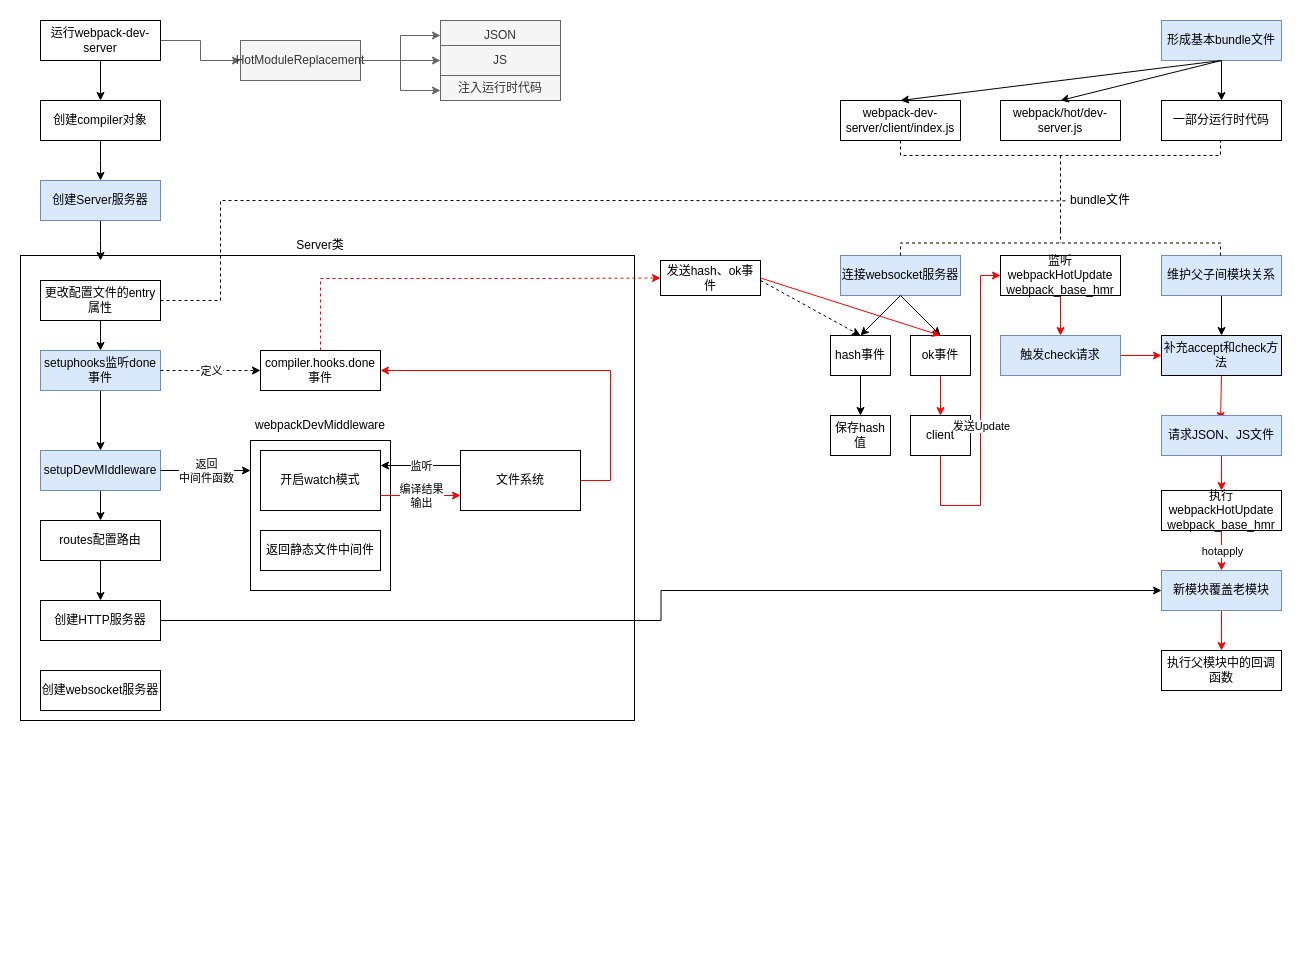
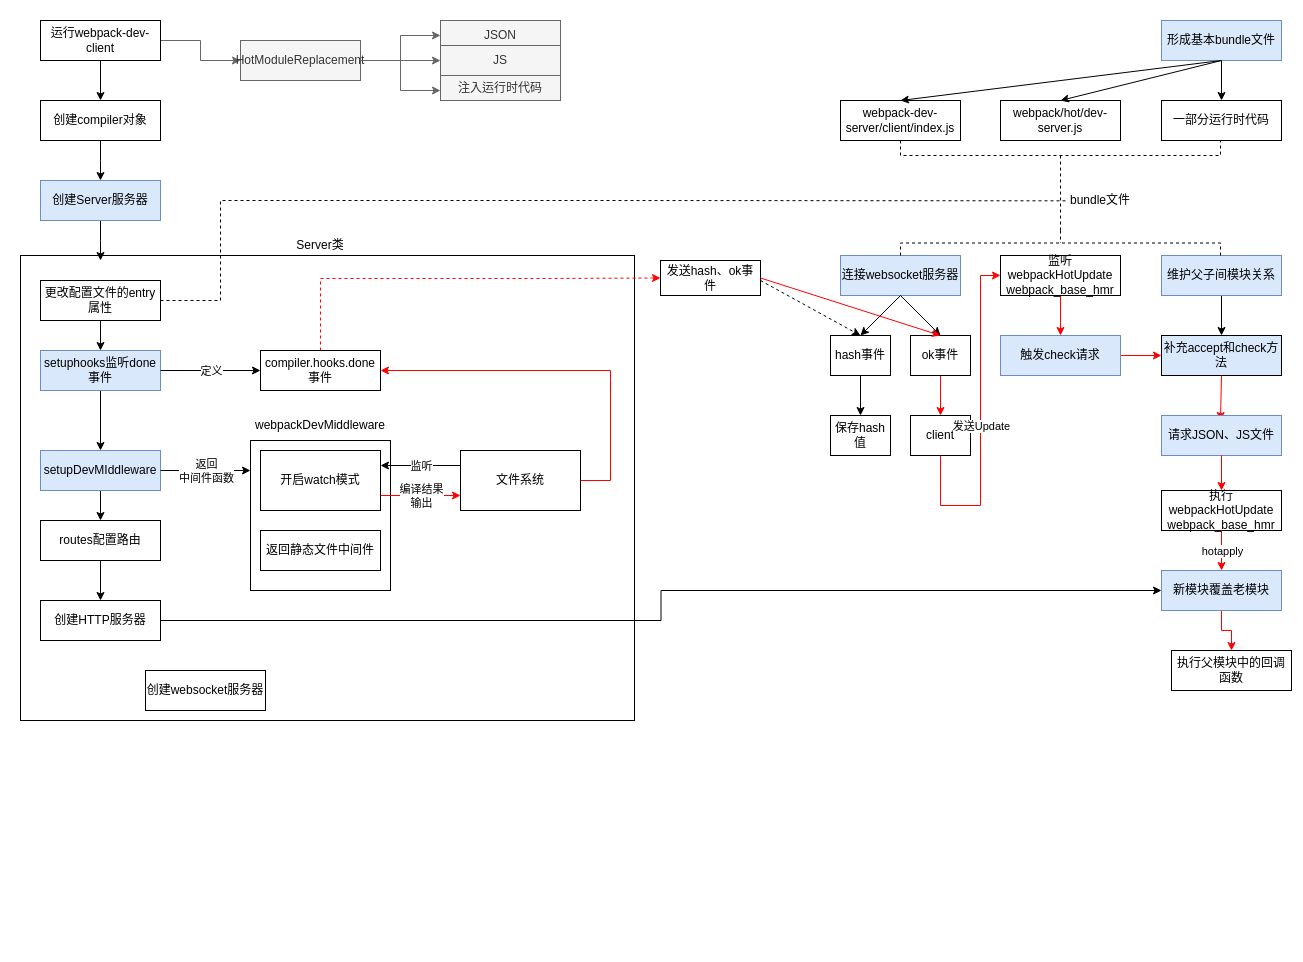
node "运行webpack-dev-server": label "运行webpack-dev-server" -> "运行webpack-dev-client"
edge "setuphooks监听done事件" -> "compiler.hooks.done事件": style dashed -> solid
node "执行父模块中的回调函数": moved (1222, 671) -> (1232, 671)
node "创建websocket服务器": moved (101, 691) -> (206, 691)
